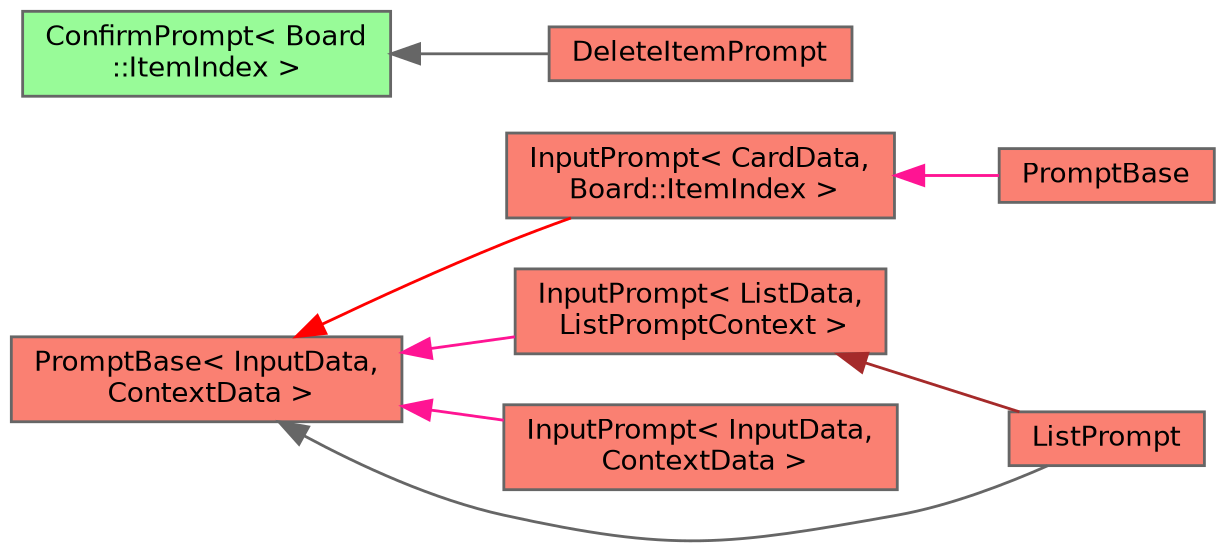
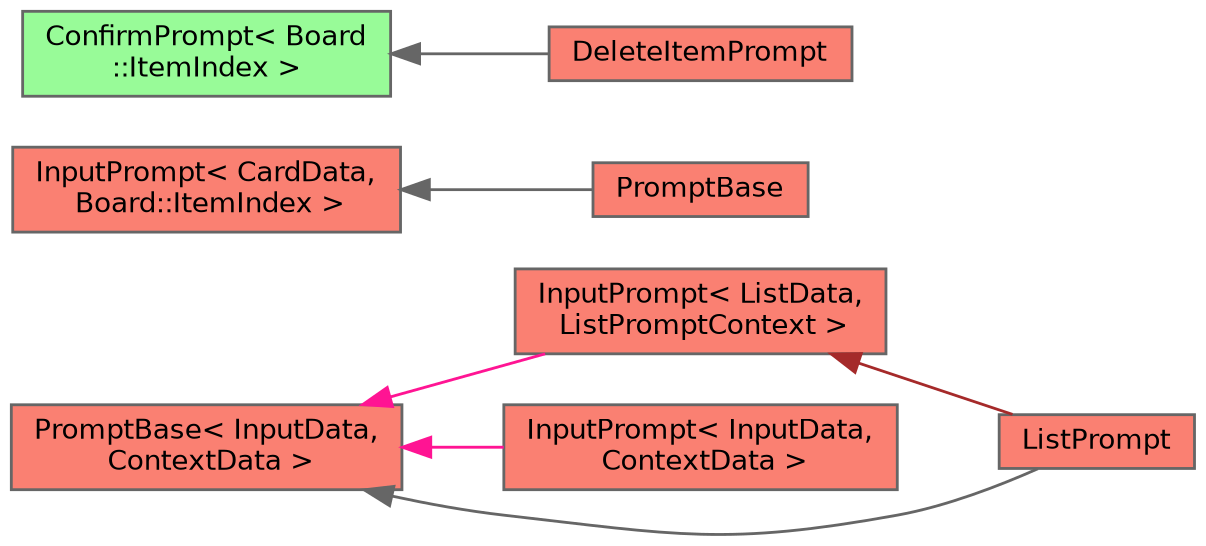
edge "PromptBase" -> "InputPrompt< CardData, Board::ItemIndex >": color deeppink -> gray40
edge "InputPrompt< CardData, Board::ItemIndex >" -> "PromptBase< InputData, ContextData >": removed
